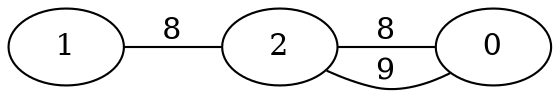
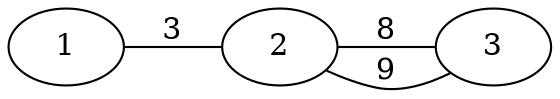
edge "1" -- "2": label "8" -> "3"
node "0": label "0" -> "3"
